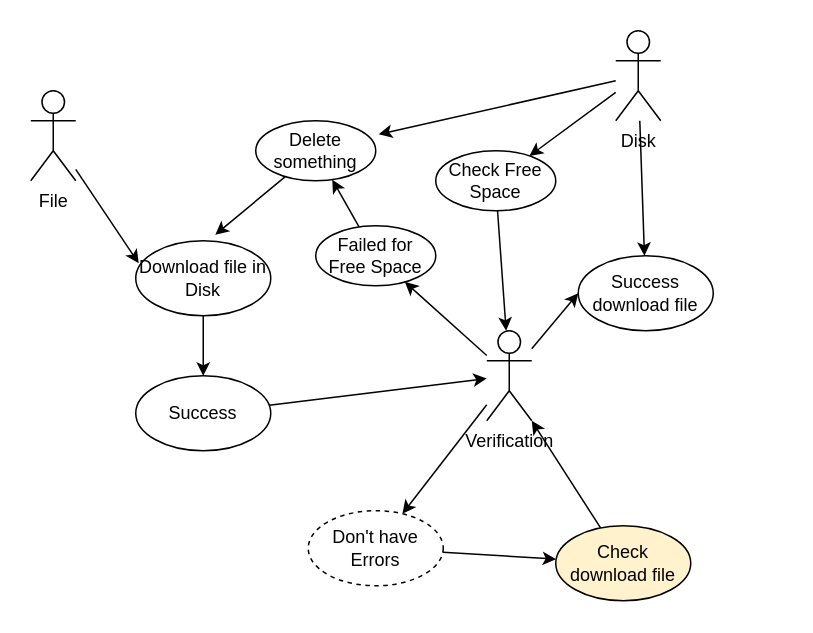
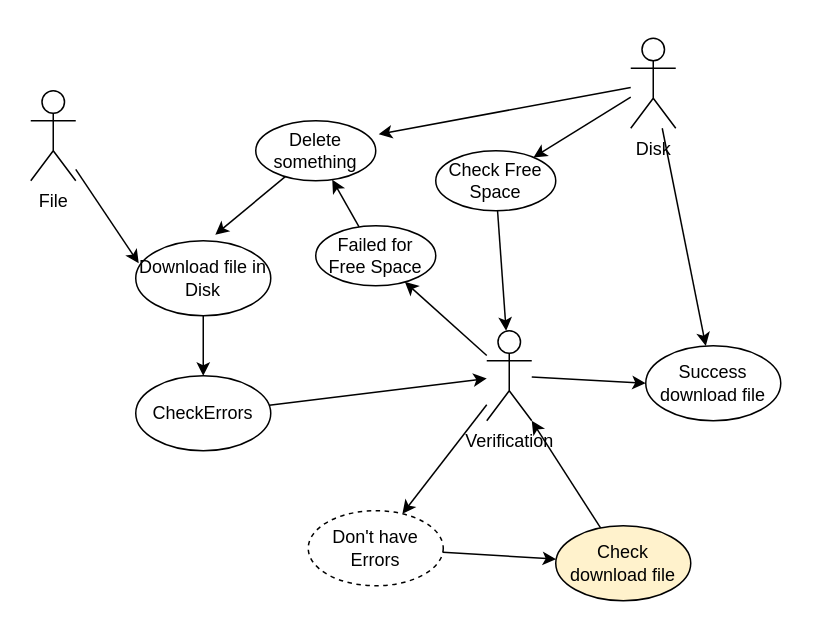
node "Disk": moved (638, 76) -> (653, 83)
node "Success download file": moved (646, 293) -> (713, 383)
node "Success": label "Success" -> "CheckErrors"
